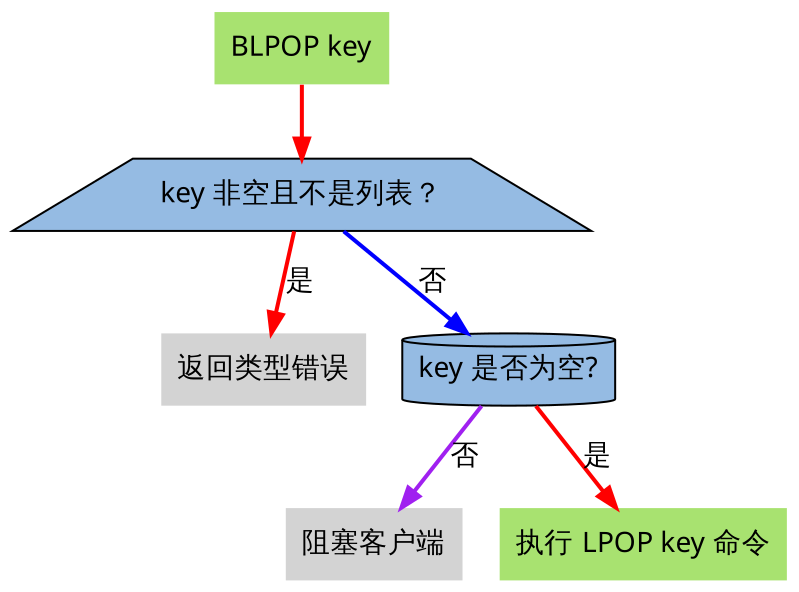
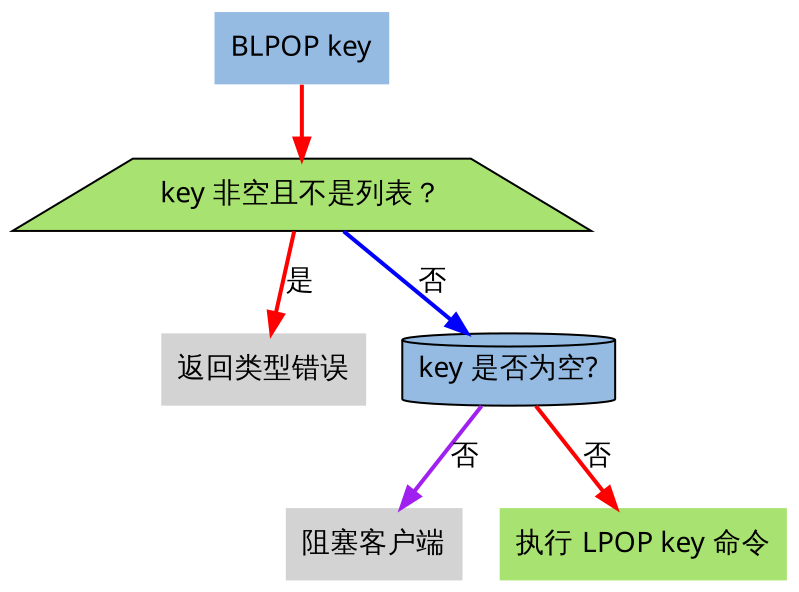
node "BLPOP key": fillcolor #a8e270 -> #95bbe3
node "key 非空且不是列表？": fillcolor #95bbe3 -> #a8e270
edge "key 是否为空?" -> "执行 LPOP key 命令": label "是" -> "否"
